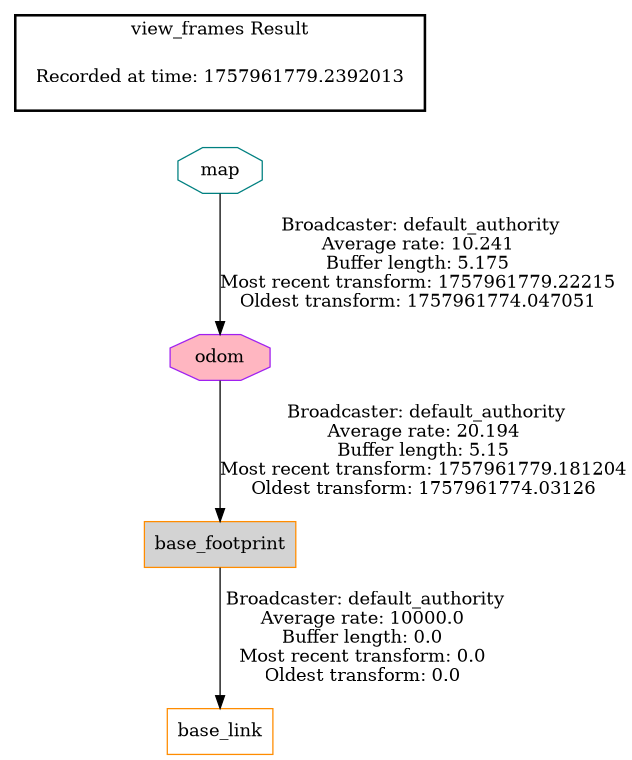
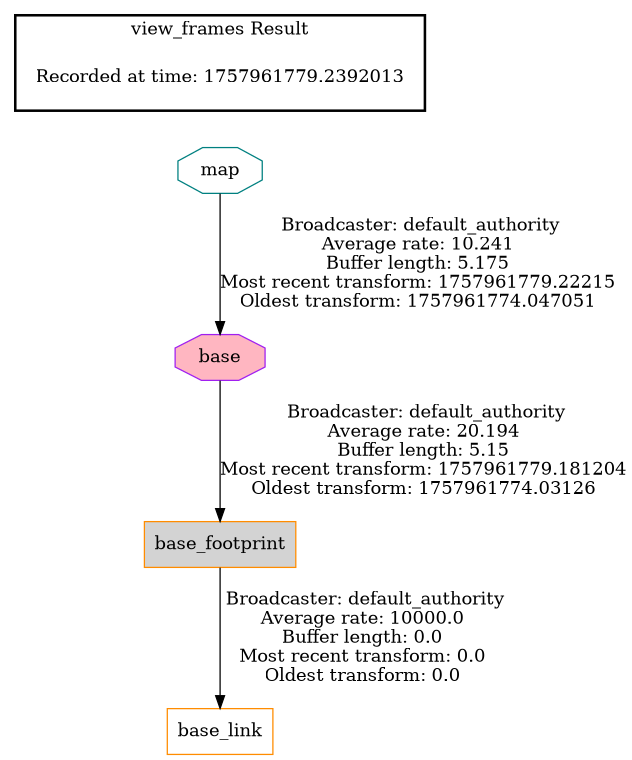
node "odom": label "odom" -> "base"
